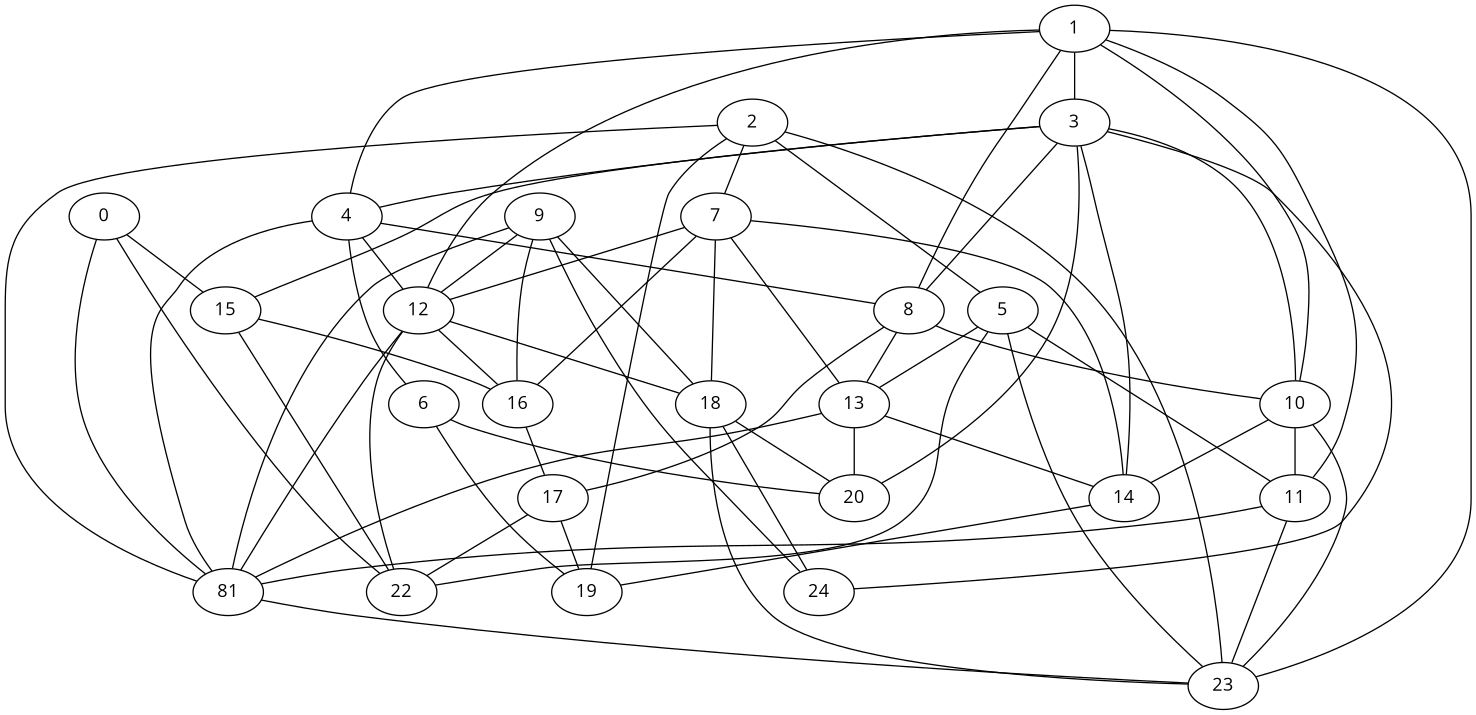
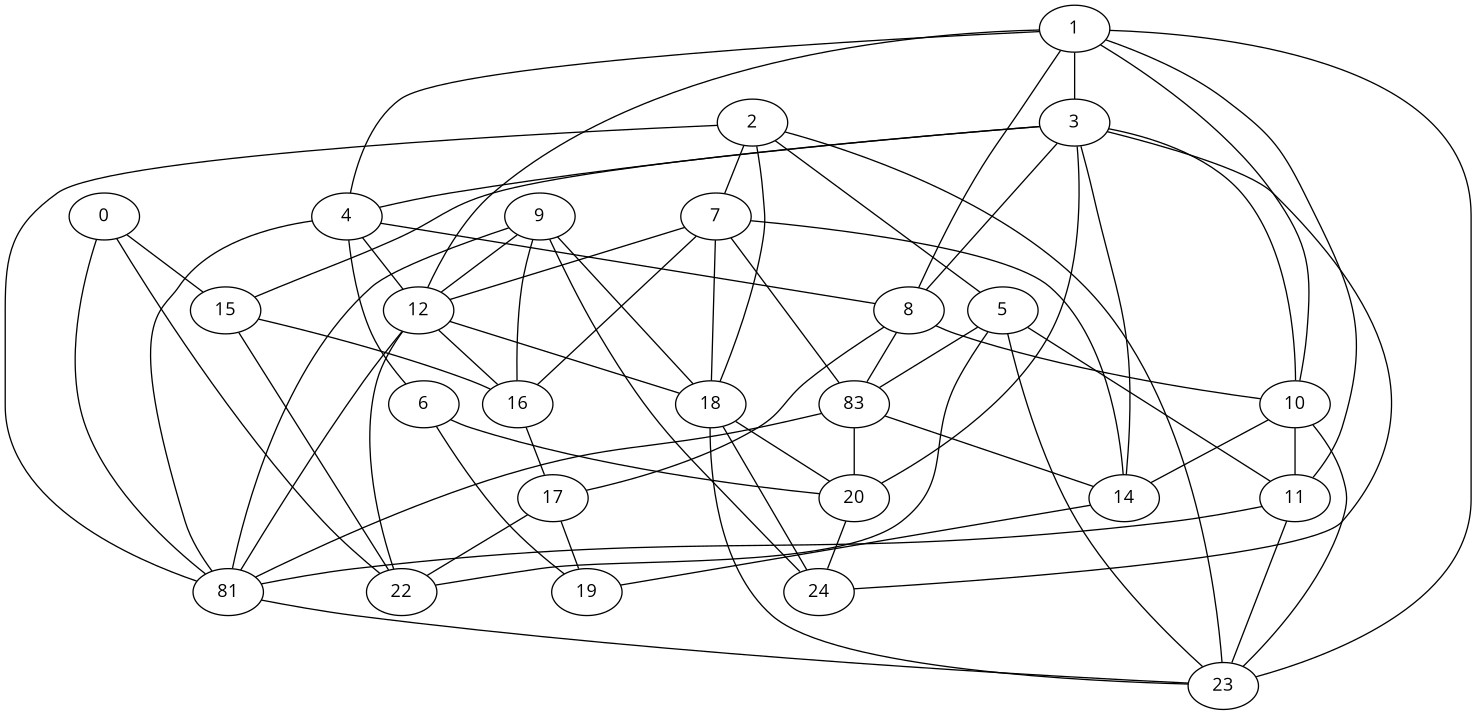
edge "2" -- "19": now "2" -- "18"
node "13": label "13" -> "83"
edge "20" -- "24": added
